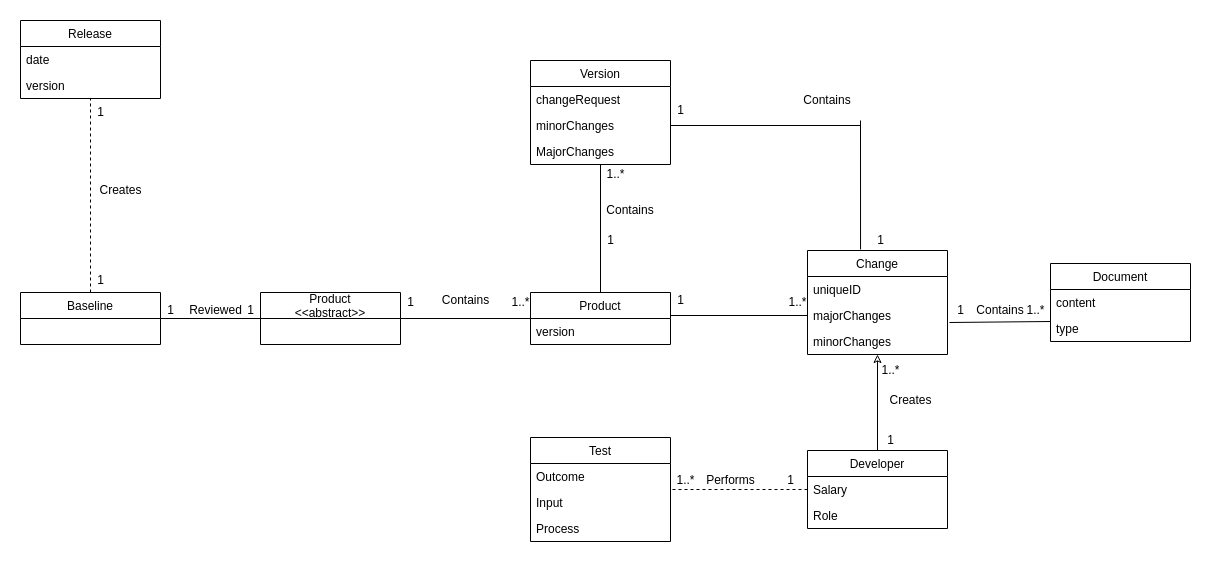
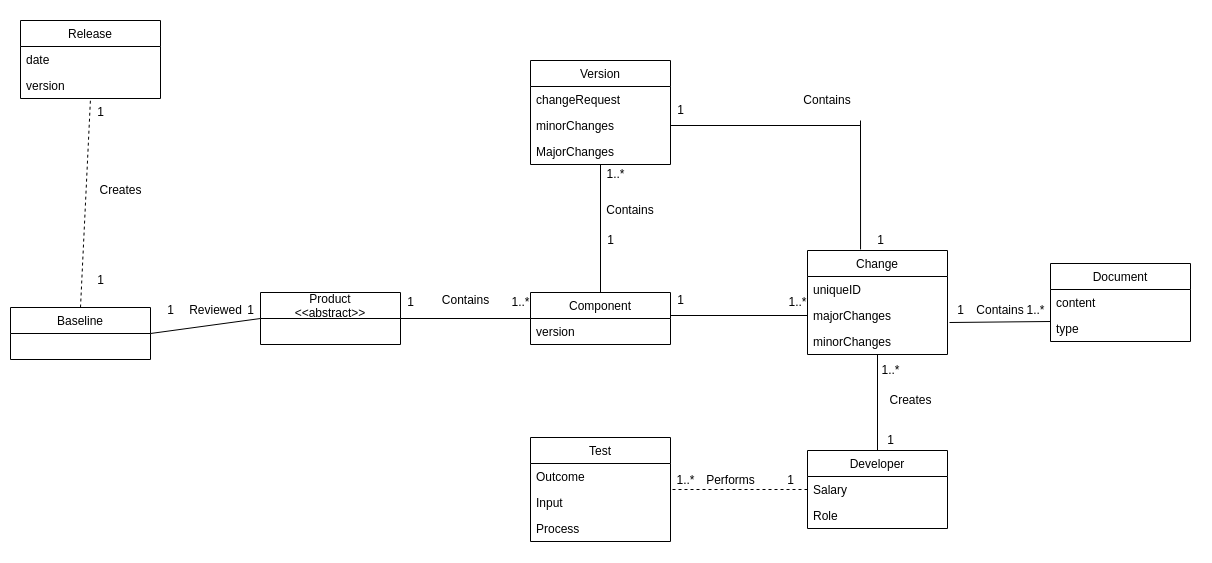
node "Product": label "Product" -> "Component"
node "Baseline": moved (91, 319) -> (81, 334)
edge "Developer" -> "Change": arrowhead classic -> none
